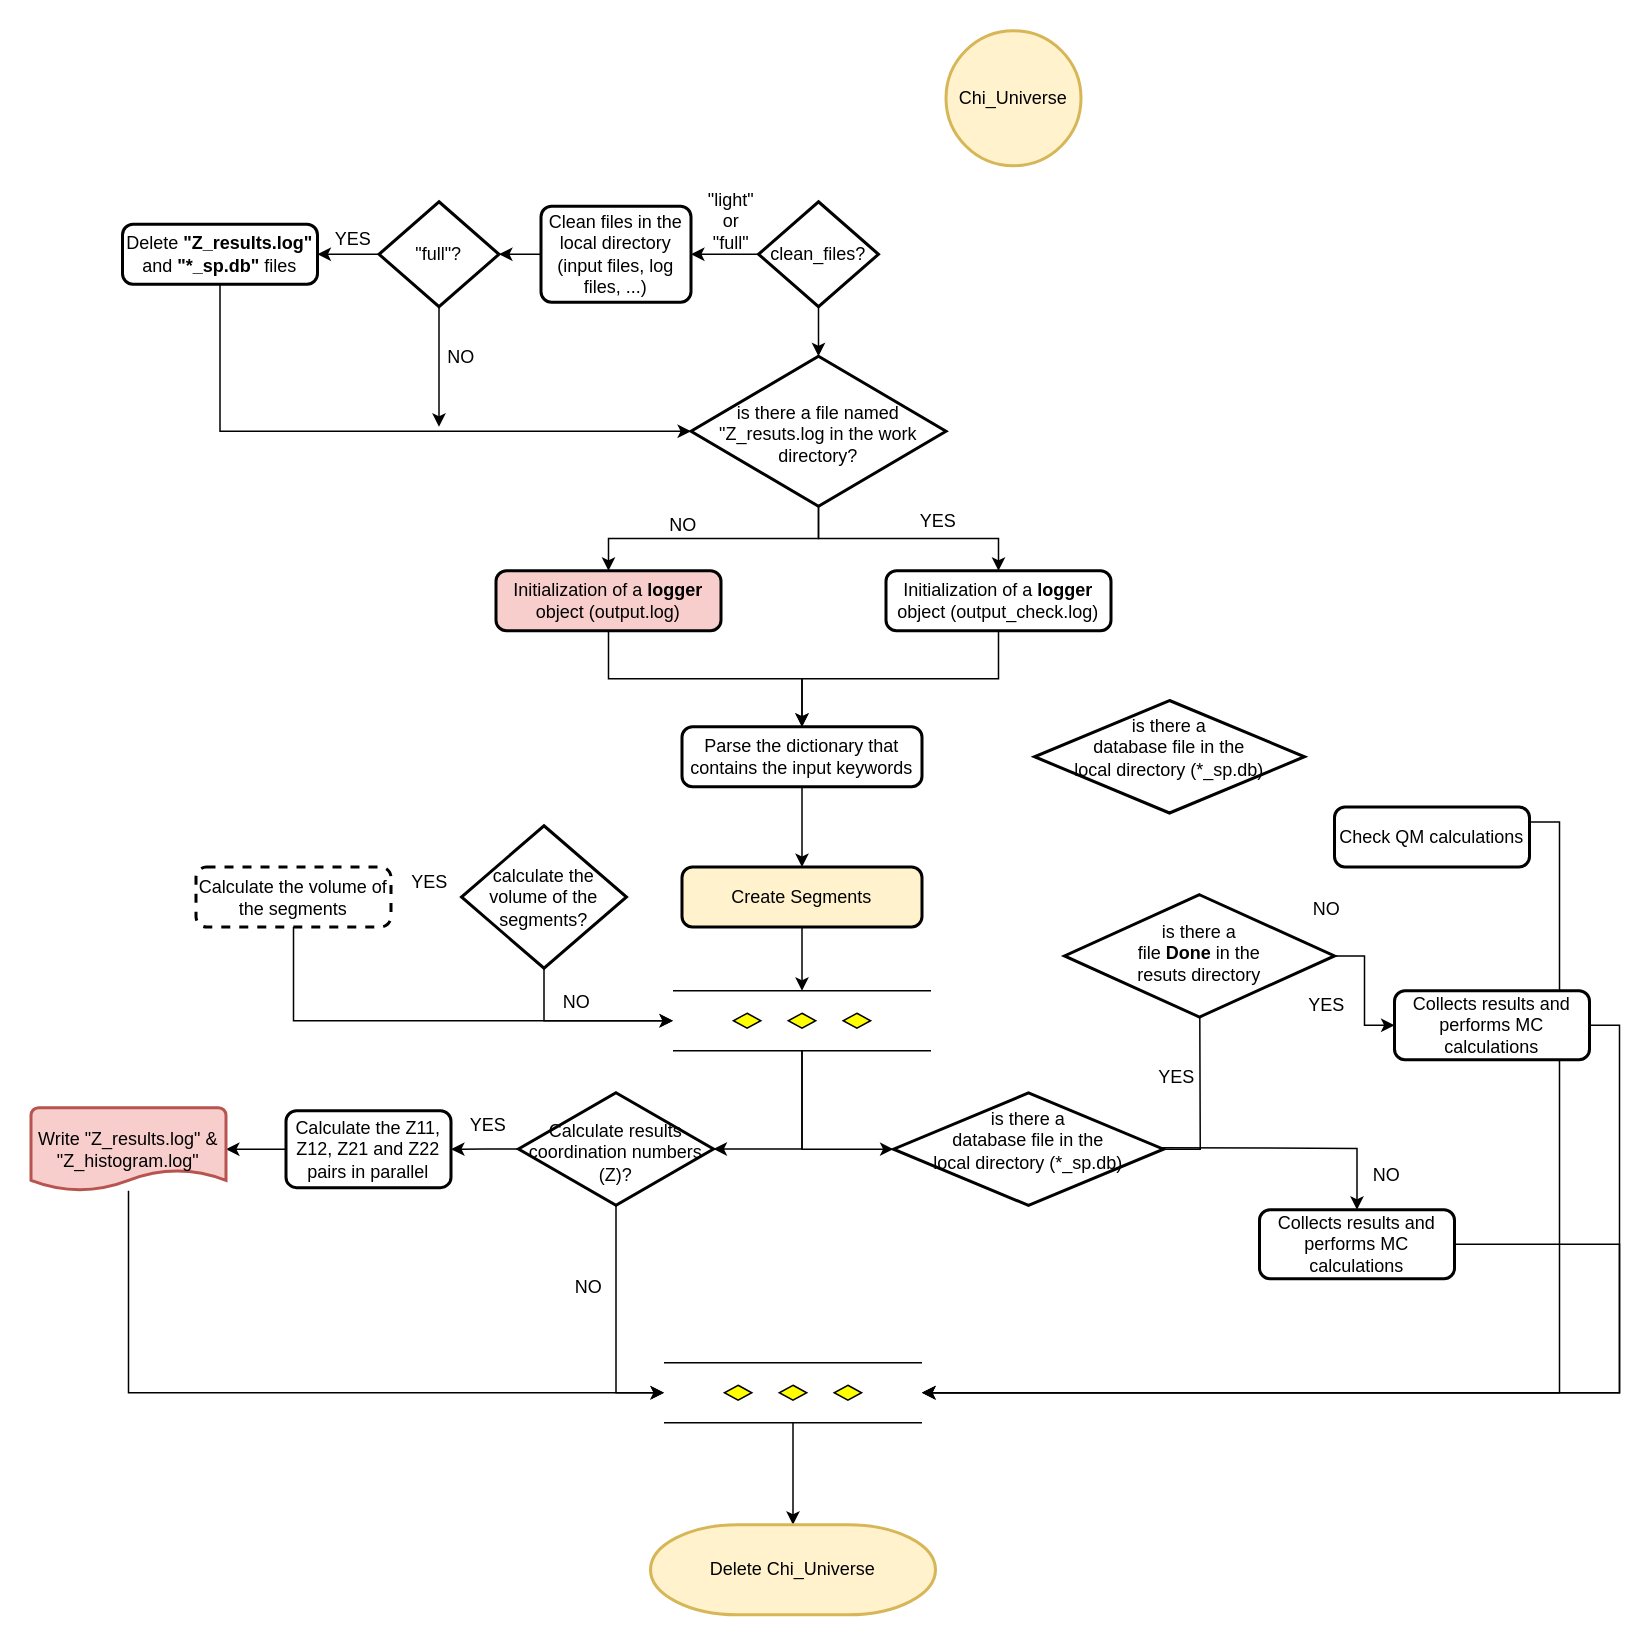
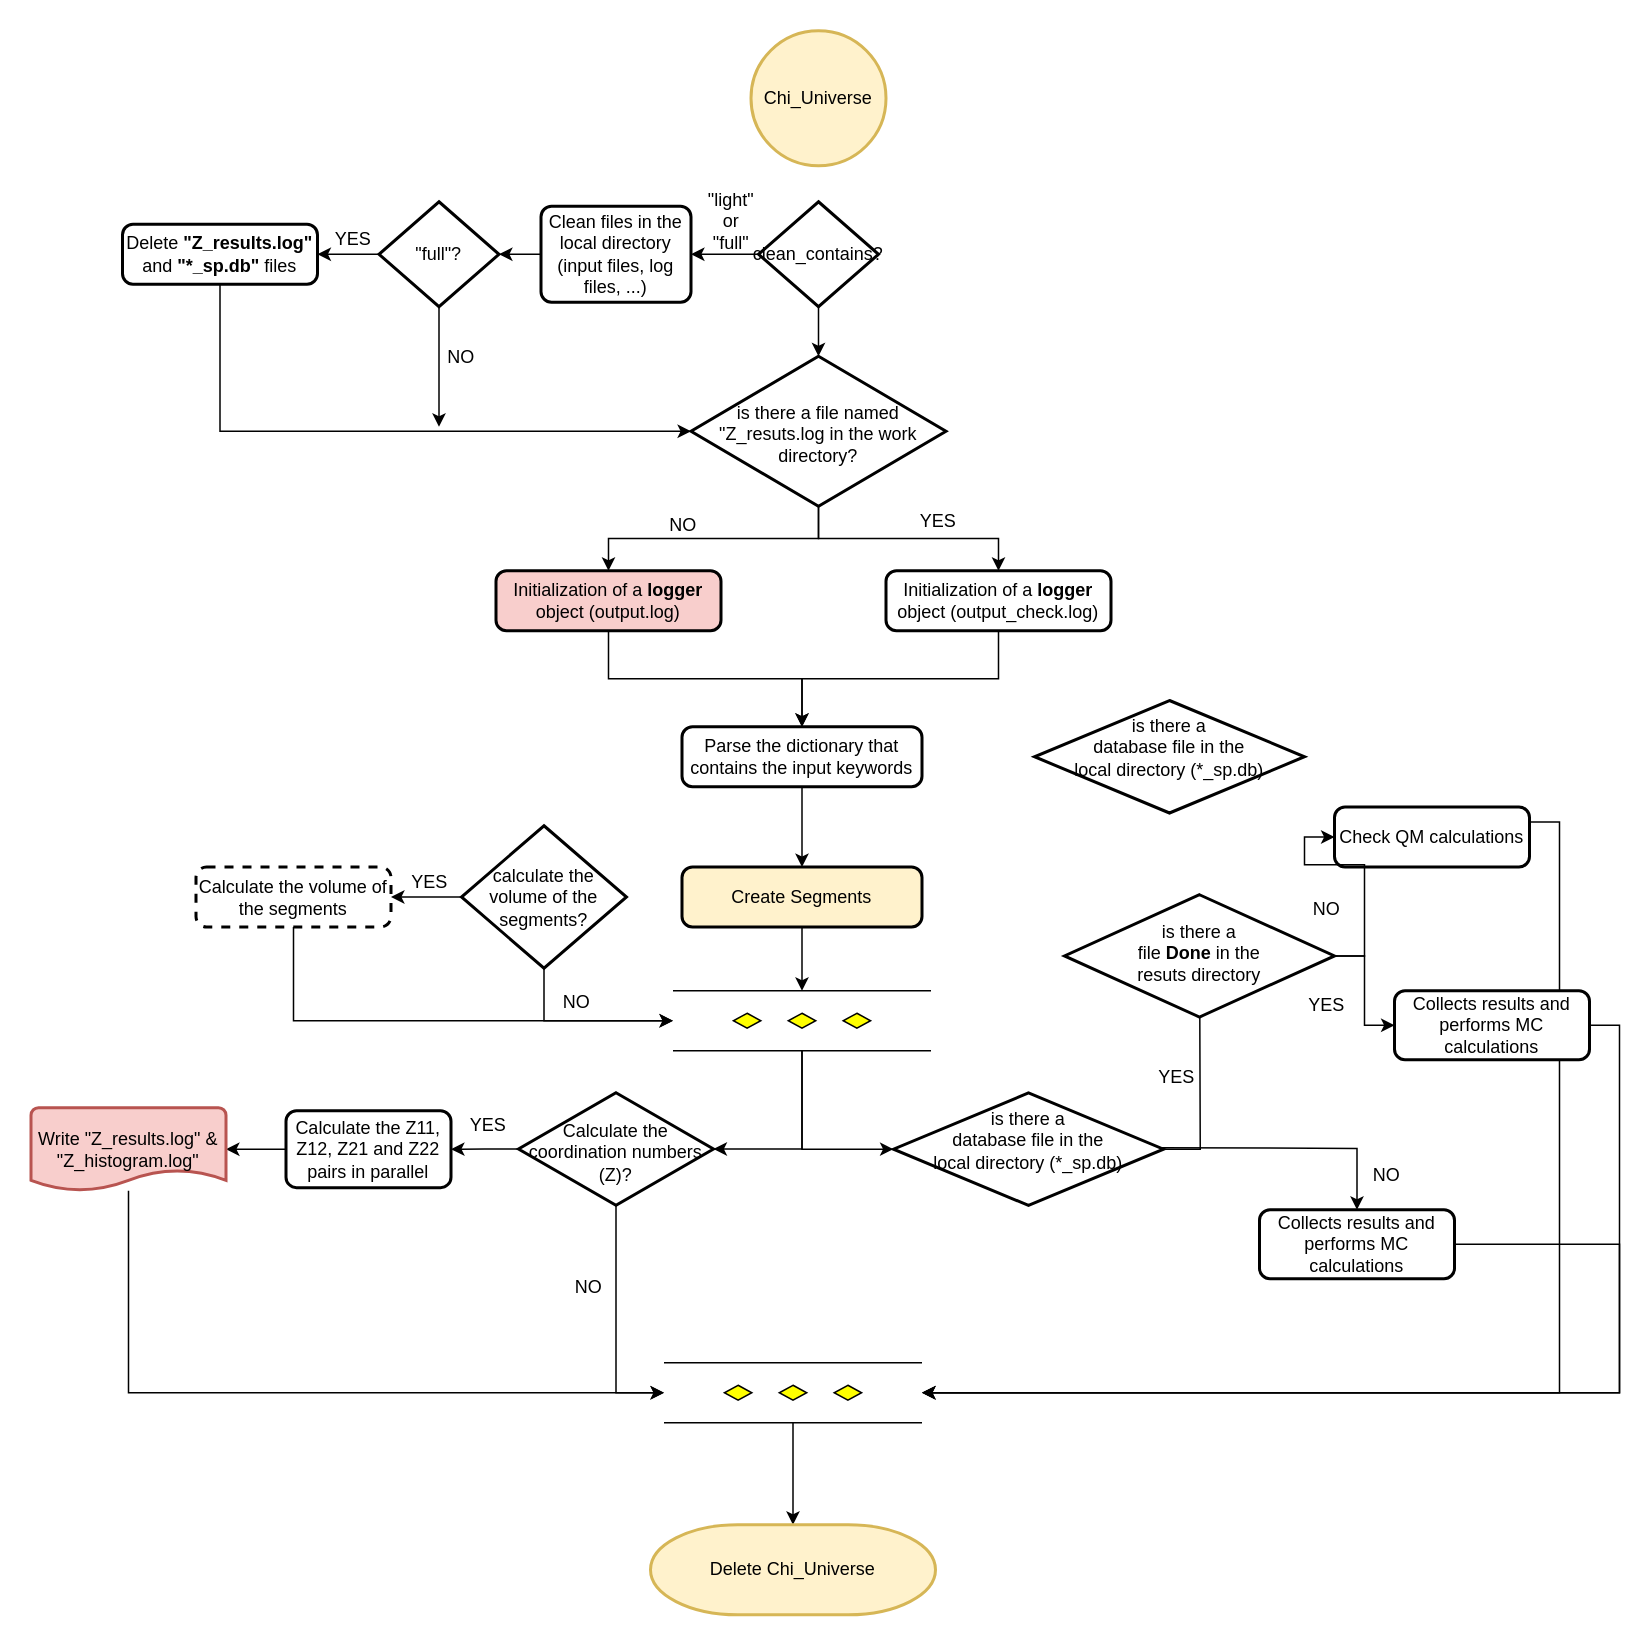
node "Chi_Universe": moved (1013, 98) -> (818, 98)
node "clean_files?": label "clean_files?" -> "clean_contains?"
edge "is there a file Done in the resuts directory" -> "Check QM calculations": added
edge "calculate the volume of the segments?" -> "Calculate the volume of the segments": added
node "Calculate results coordination numbers (Z)?": label "Calculate results coordination numbers (Z)?" -> "Calculate the coordination numbers (Z)?"
